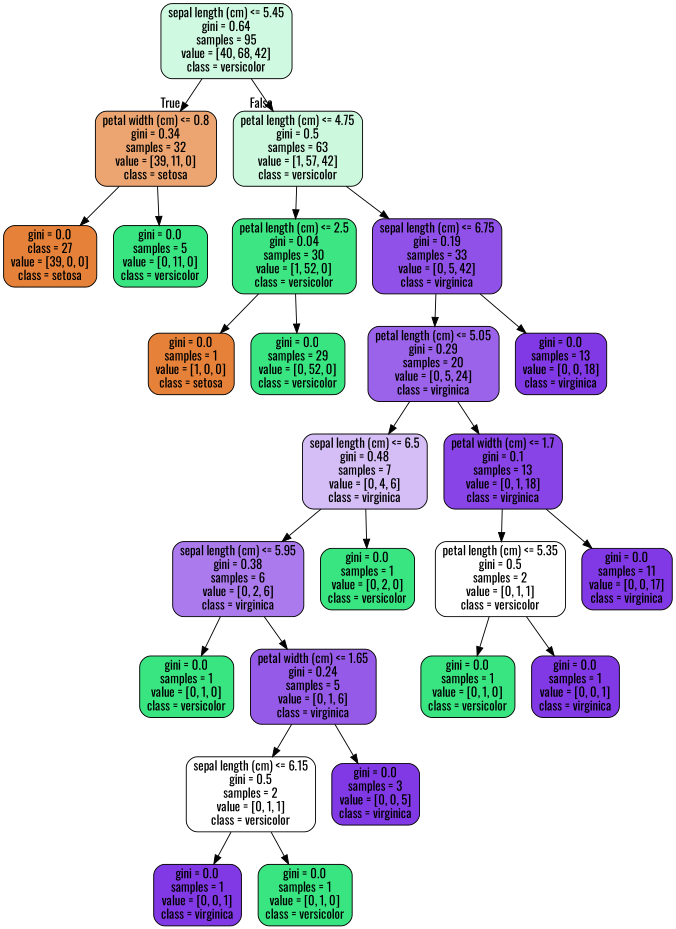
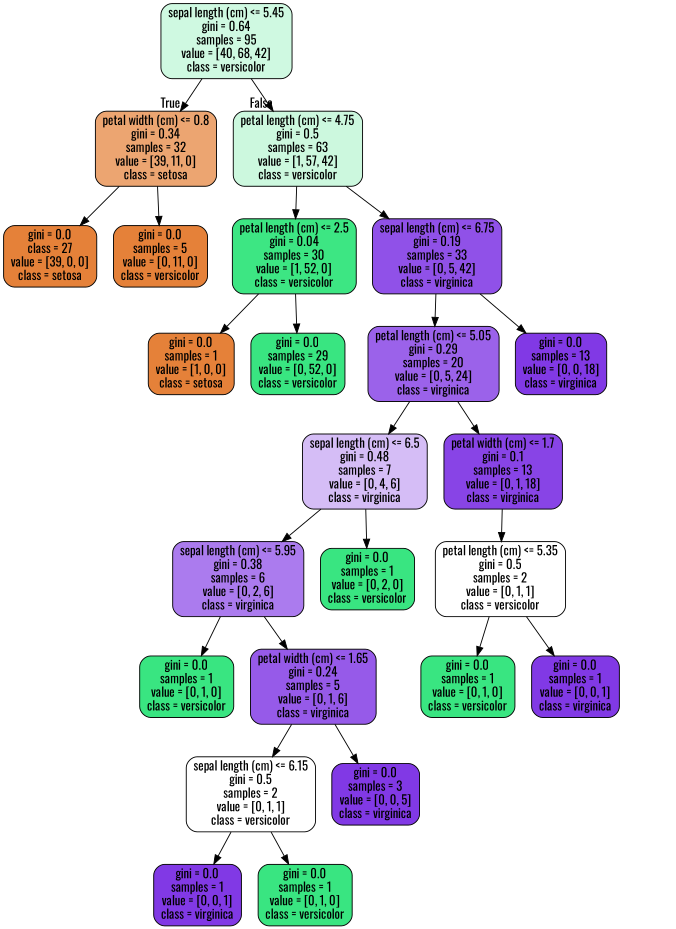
node "gini = 0.0 samples = 5 value = [0, 11, 0] class = versicolor": fillcolor #39e581 -> #e58139
node "gini = 0.0 samples = 11 value = [0, 0, 17] class = virginica": removed
